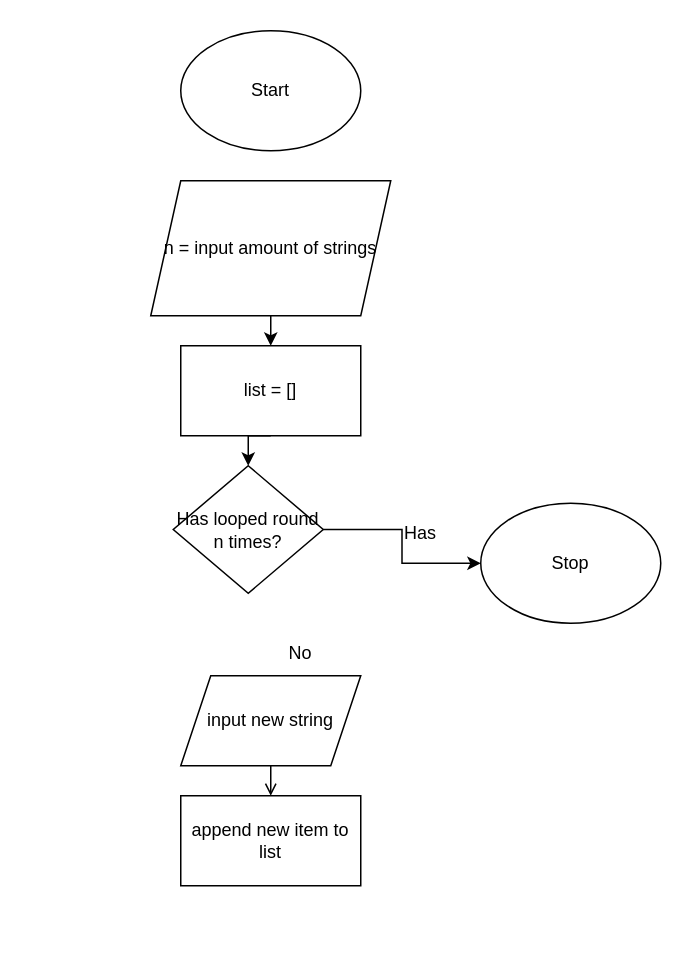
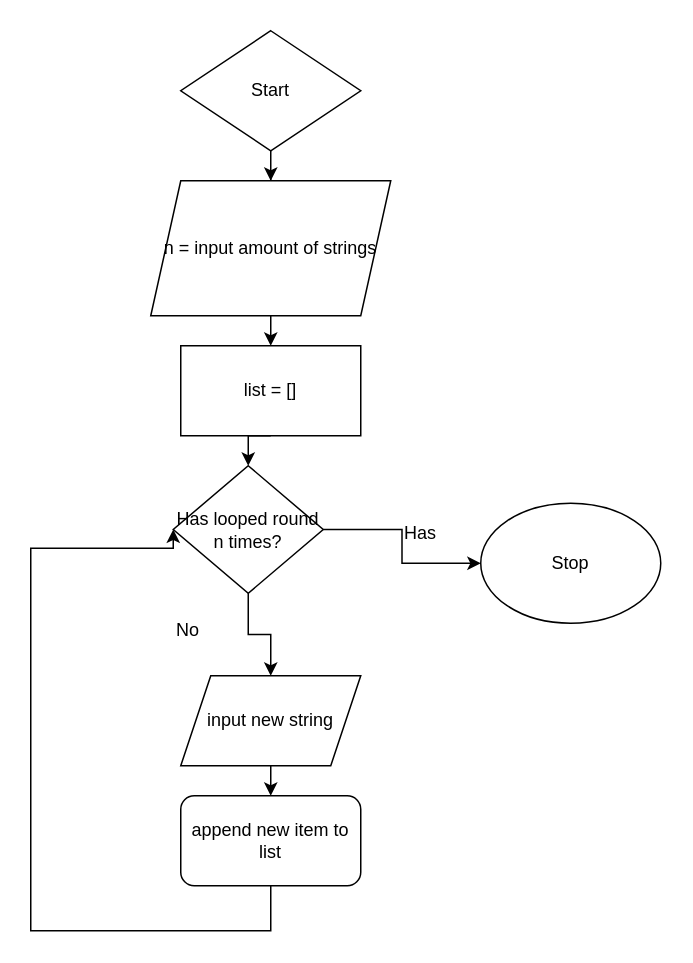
node "Start": shape ellipse -> diamond
edge "Start" -> "n = input amount of strings": added
edge "Has looped round n times?" -> "input new string": added
node "No": moved (301, 653) -> (188, 631)
edge "input new string" -> "append new item to list": arrowhead open -> classic
edge "append new item to list" -> "Has looped round n times?": added
node "append new item to list": shape rectangle -> rounded rectangle
